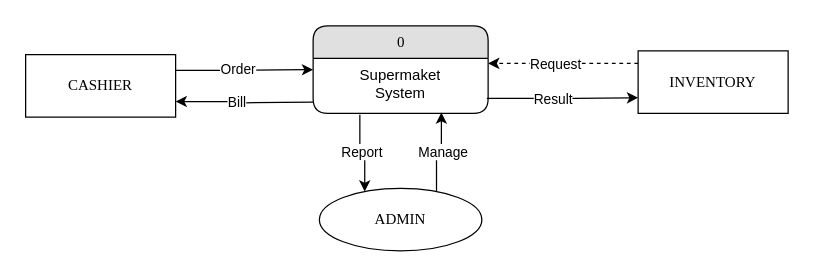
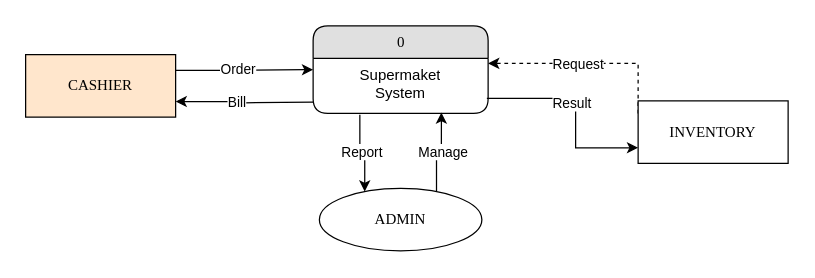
node "INVENTORY": moved (713, 82) -> (713, 132)
node "CASHIER": fillcolor #ffffff -> #ffe6cc
